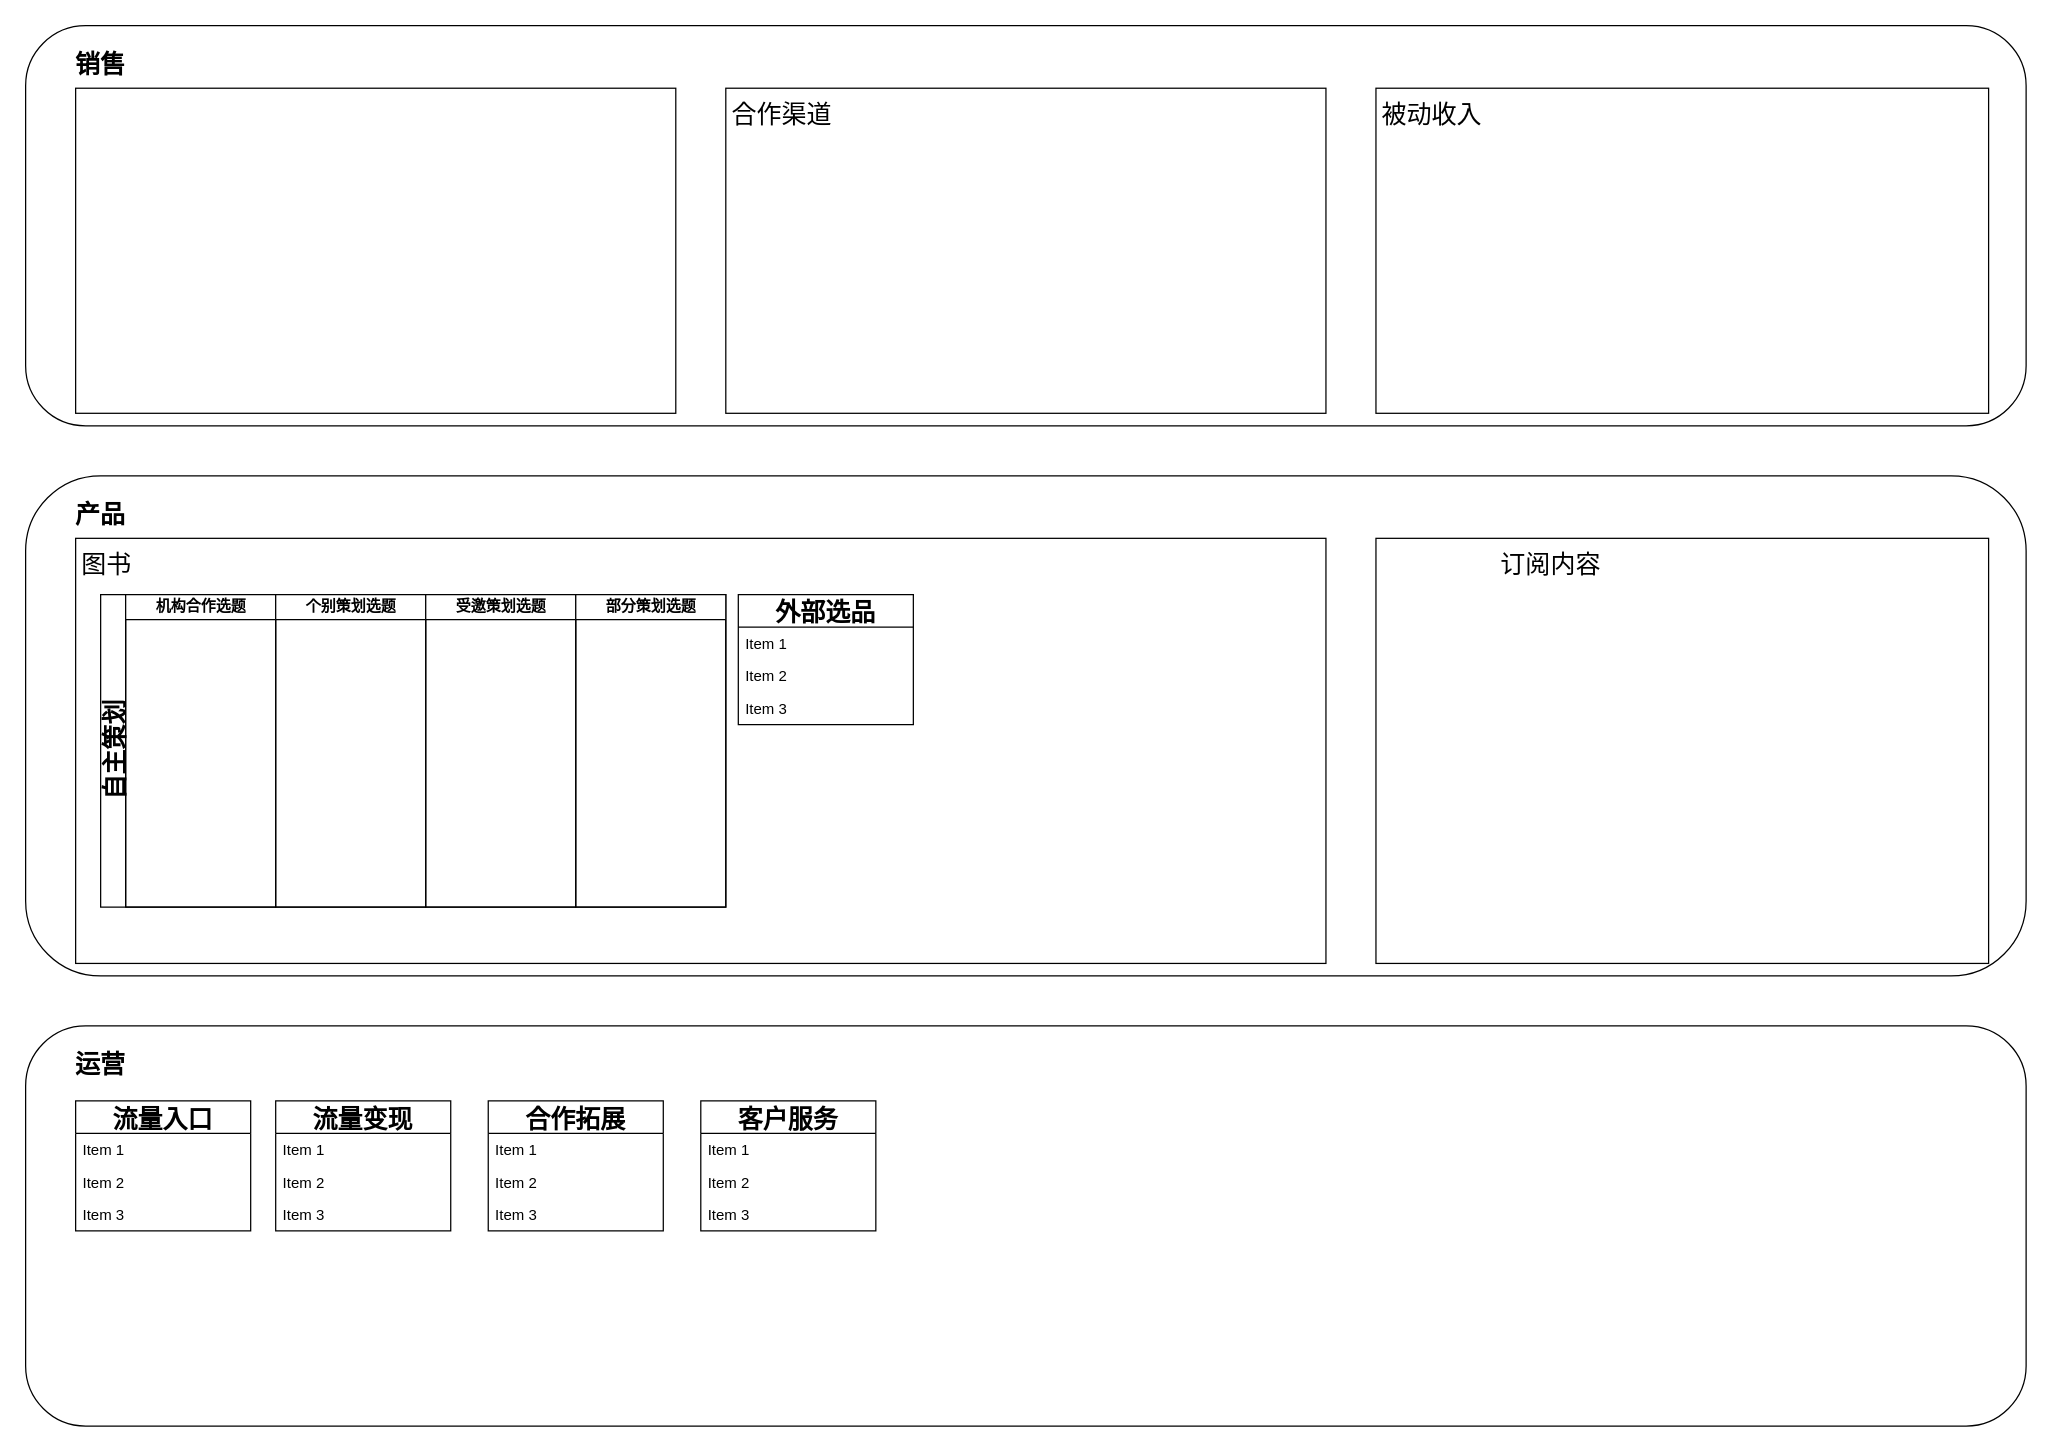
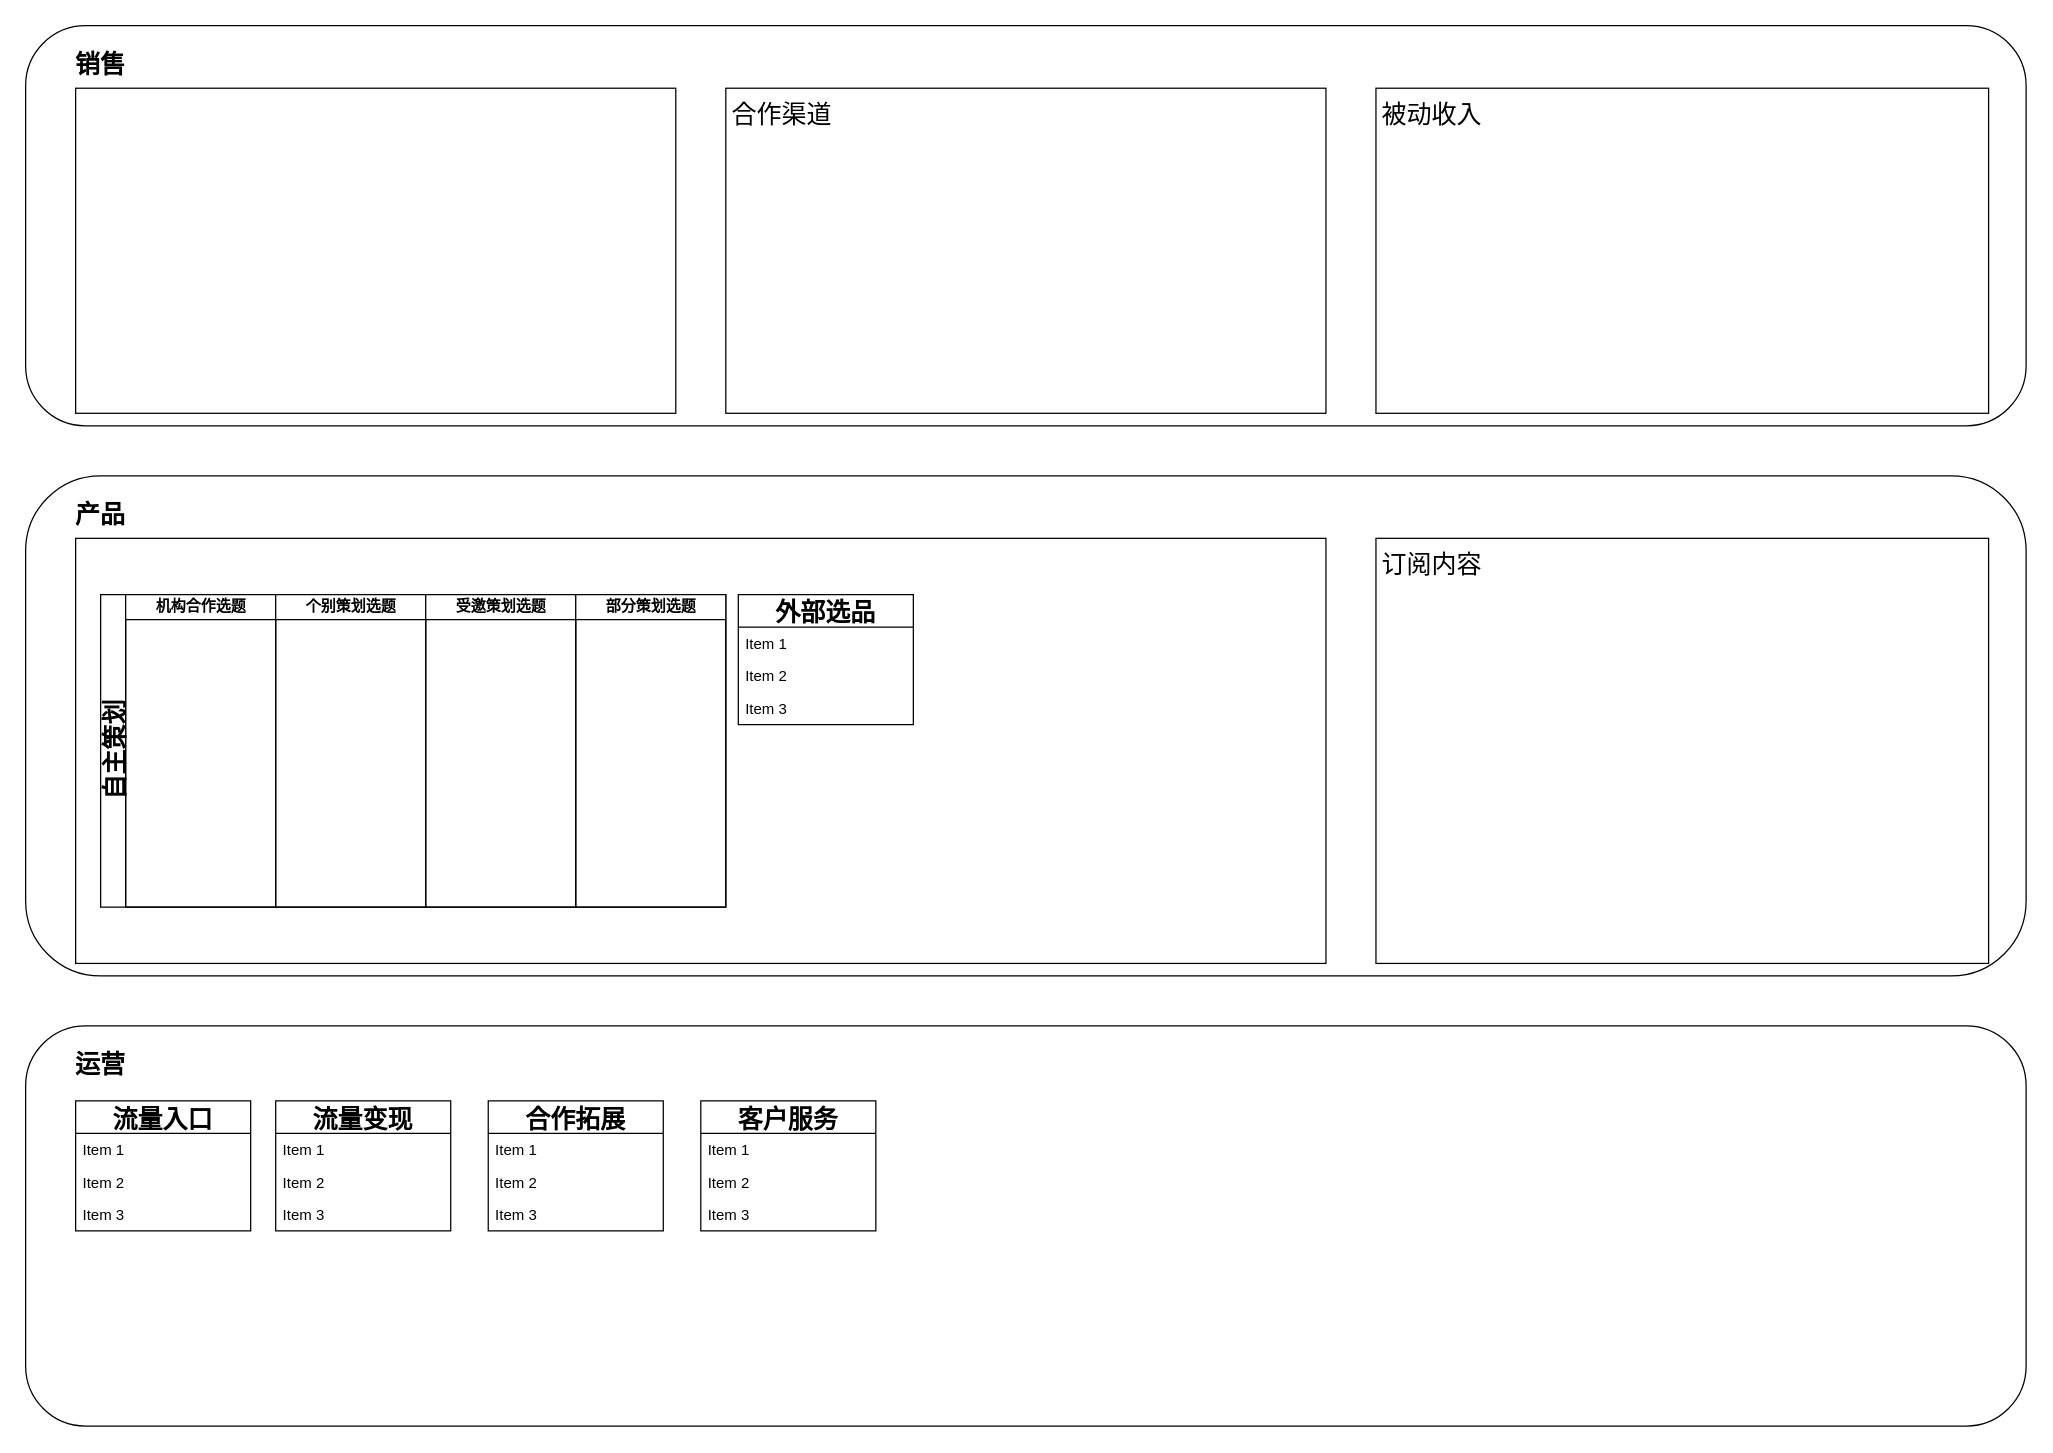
node "图书": removed
node "订阅内容": moved (1551, 563) -> (1432, 563)
